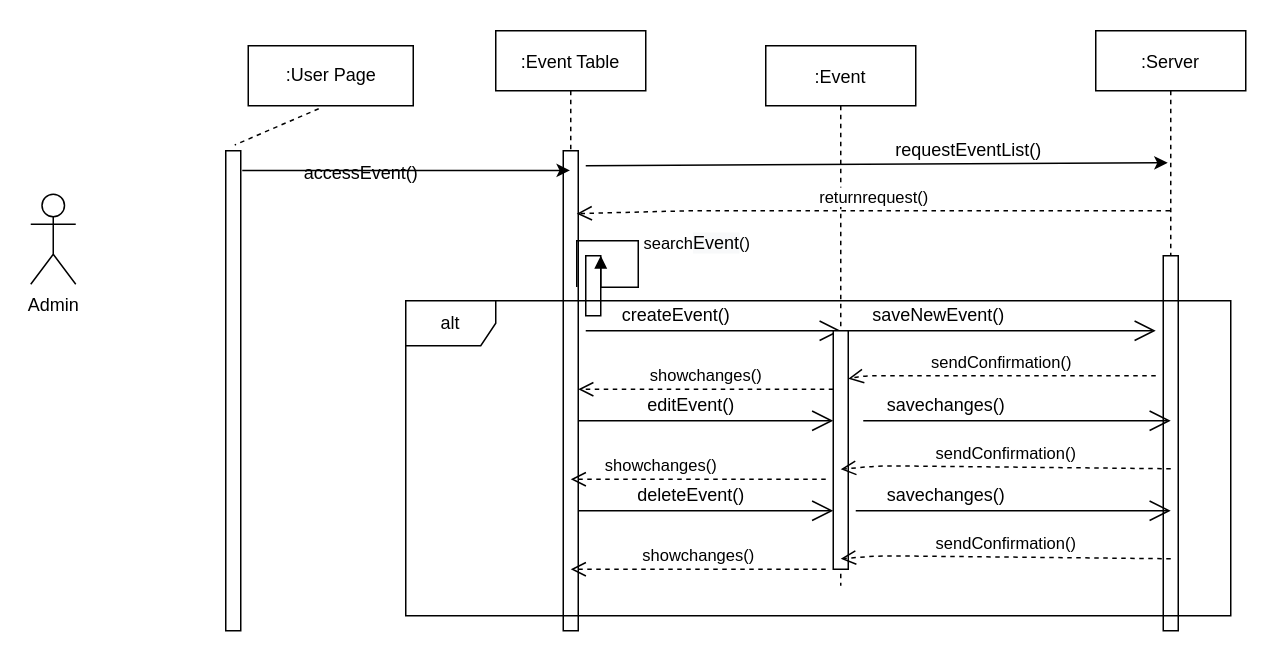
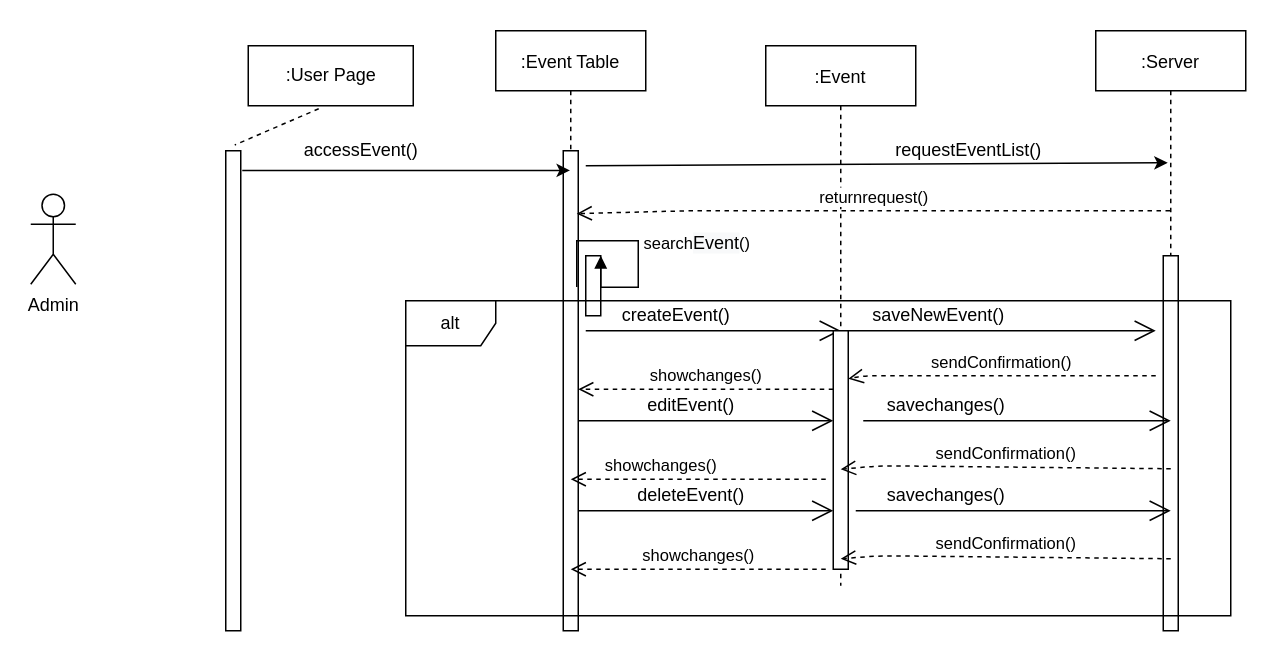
node "accessEvent()": moved (361, 173) -> (361, 151)
